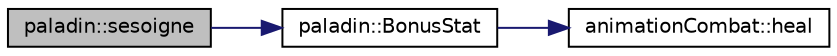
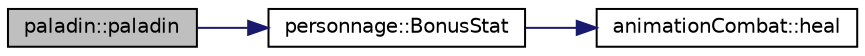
node "paladin::sesoigne": label "paladin::sesoigne" -> "paladin::paladin"
node "paladin::BonusStat": label "paladin::BonusStat" -> "personnage::BonusStat"
